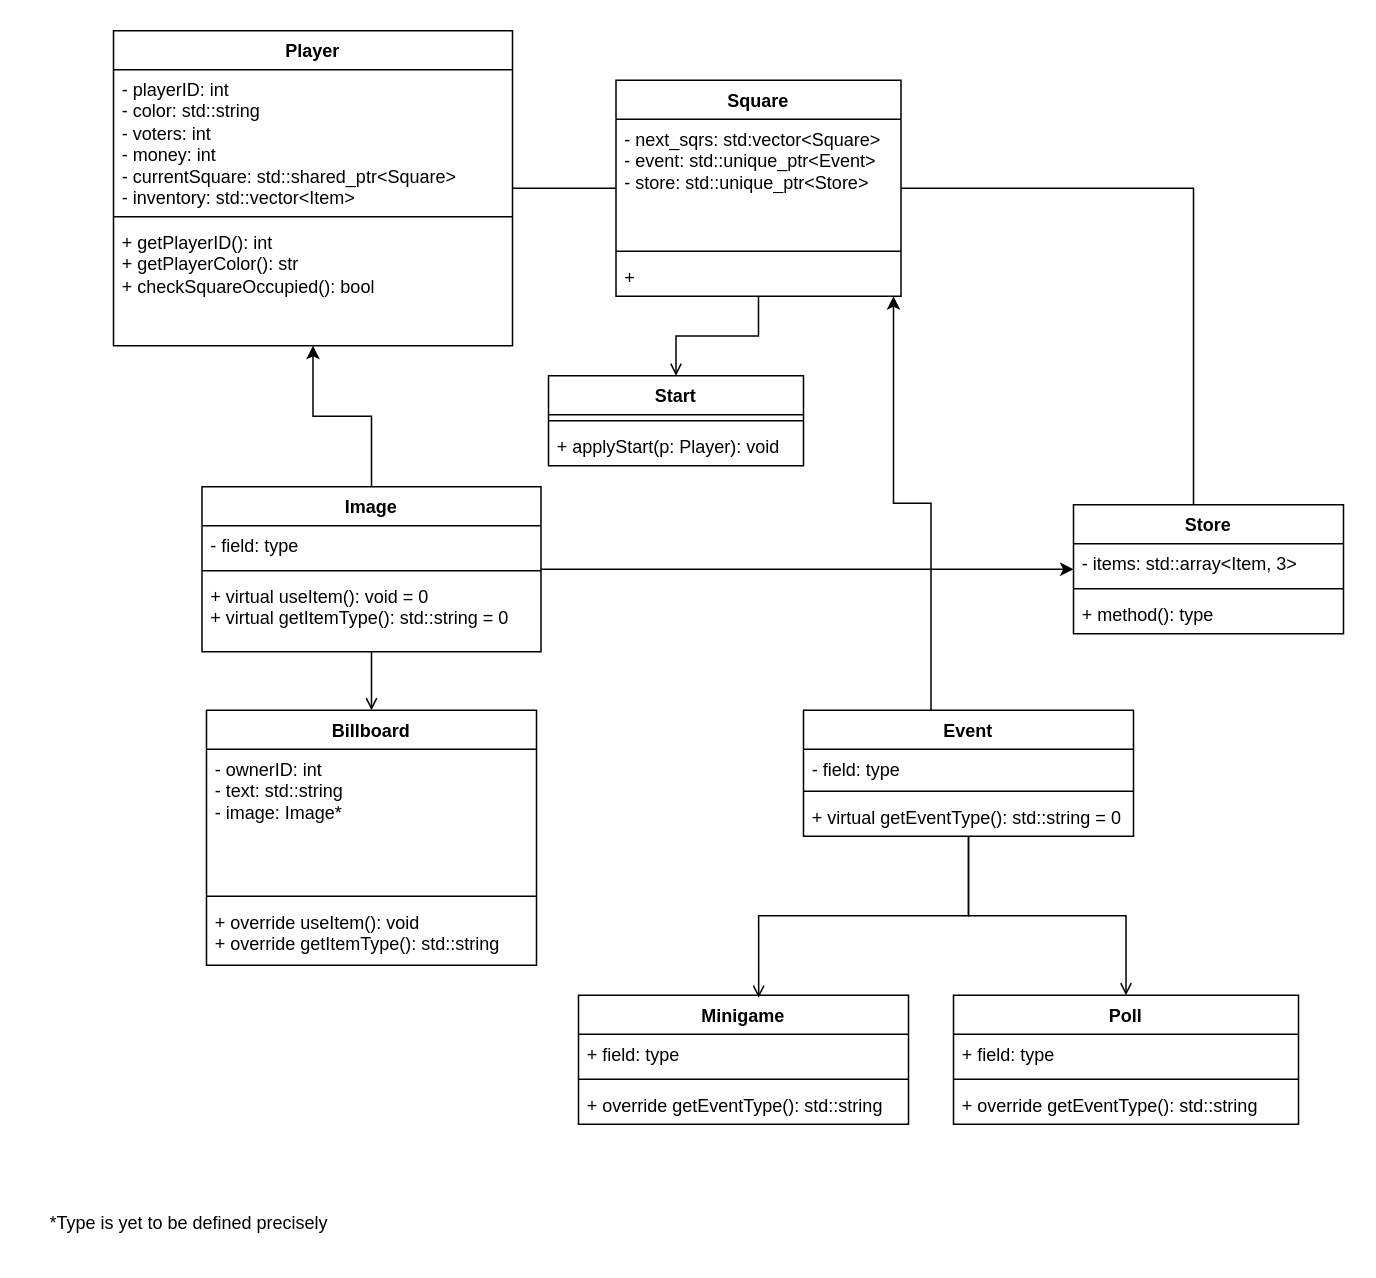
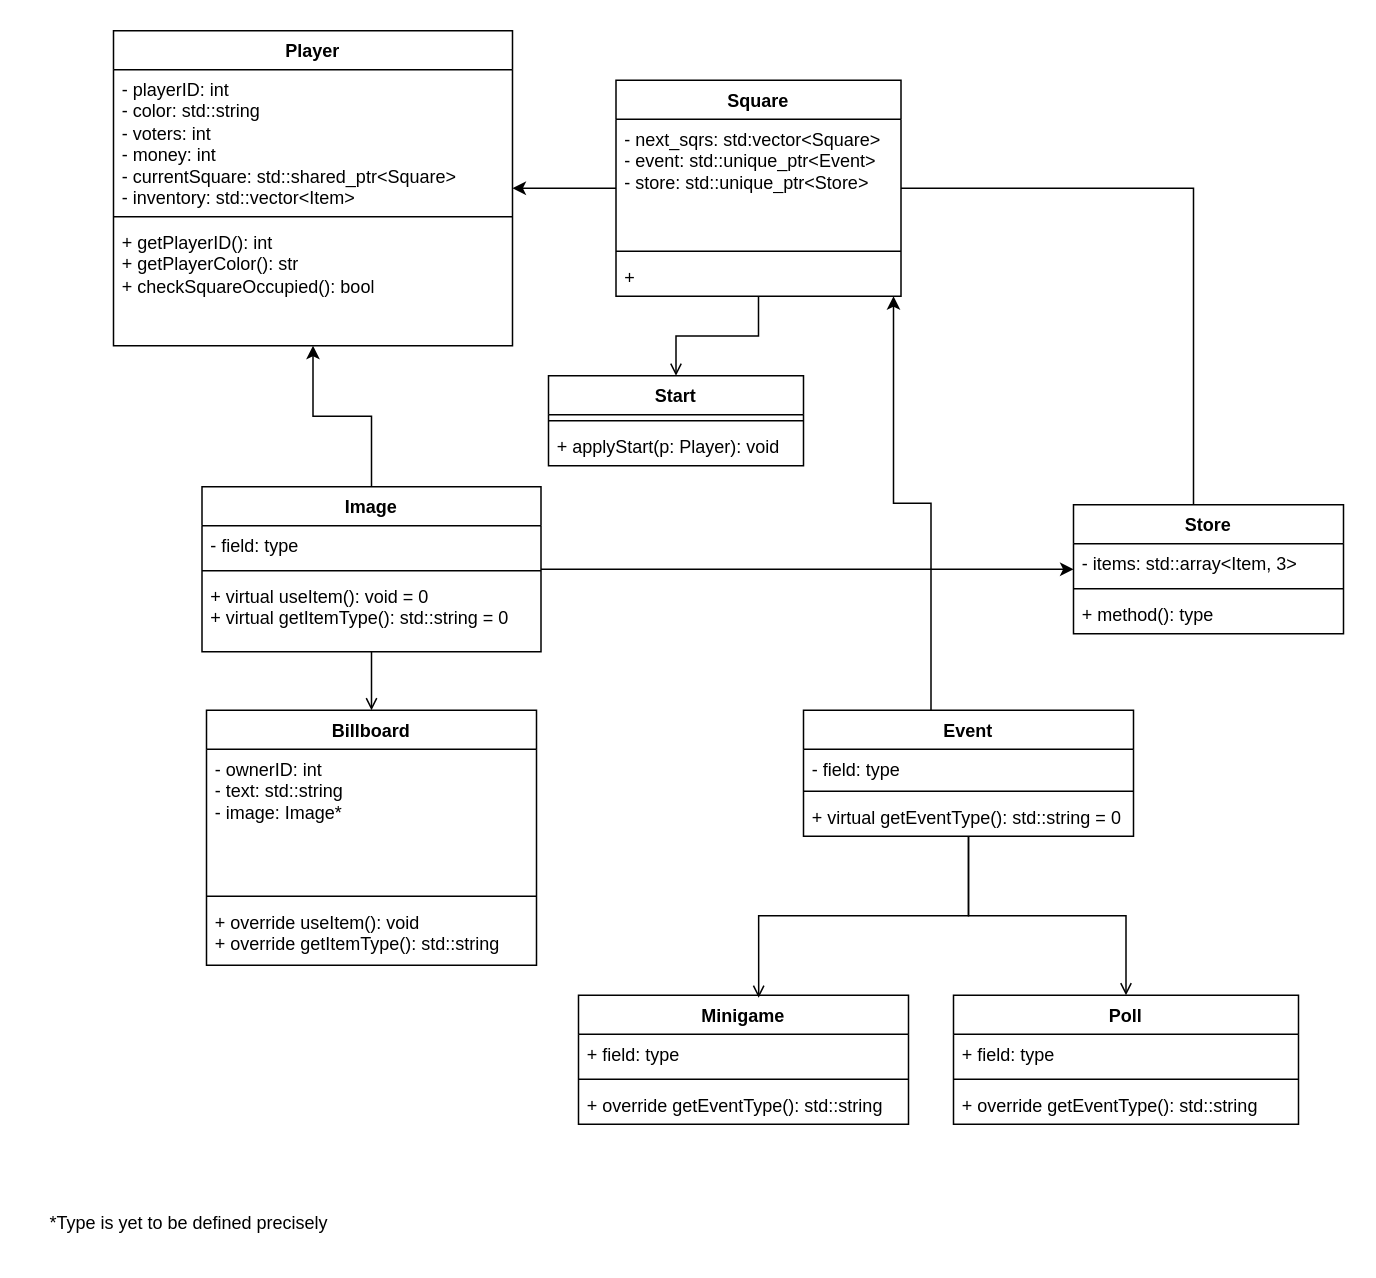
edge "Player" -- "Square": arrowhead none -> classic
